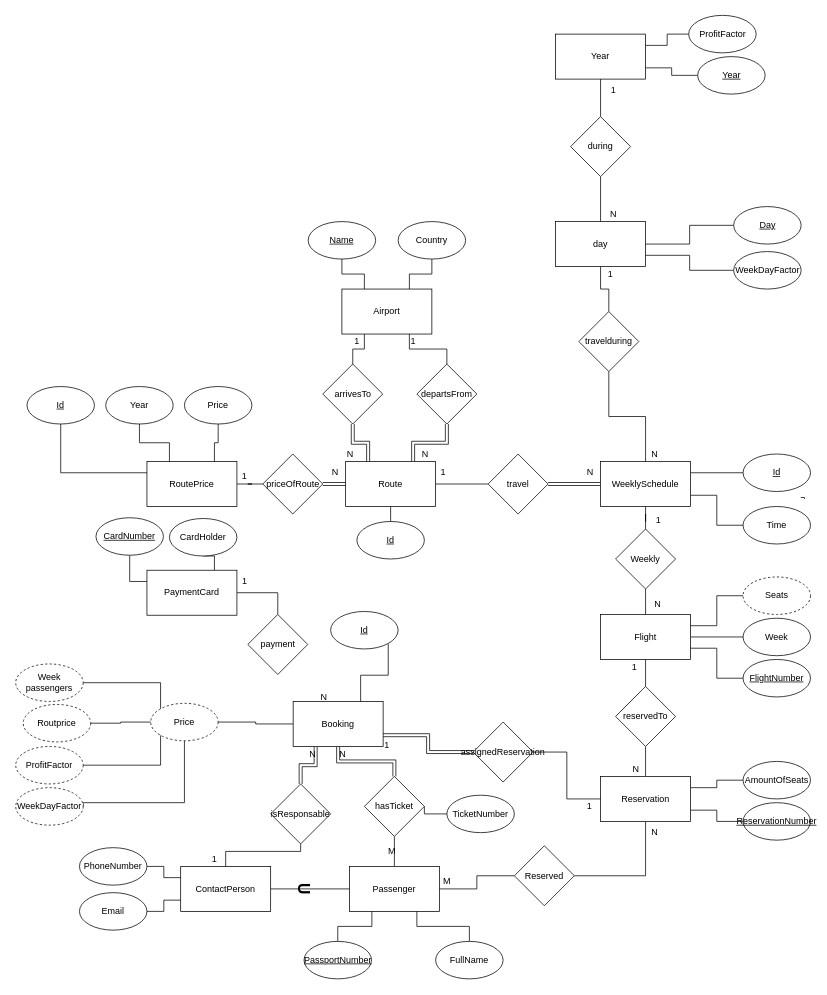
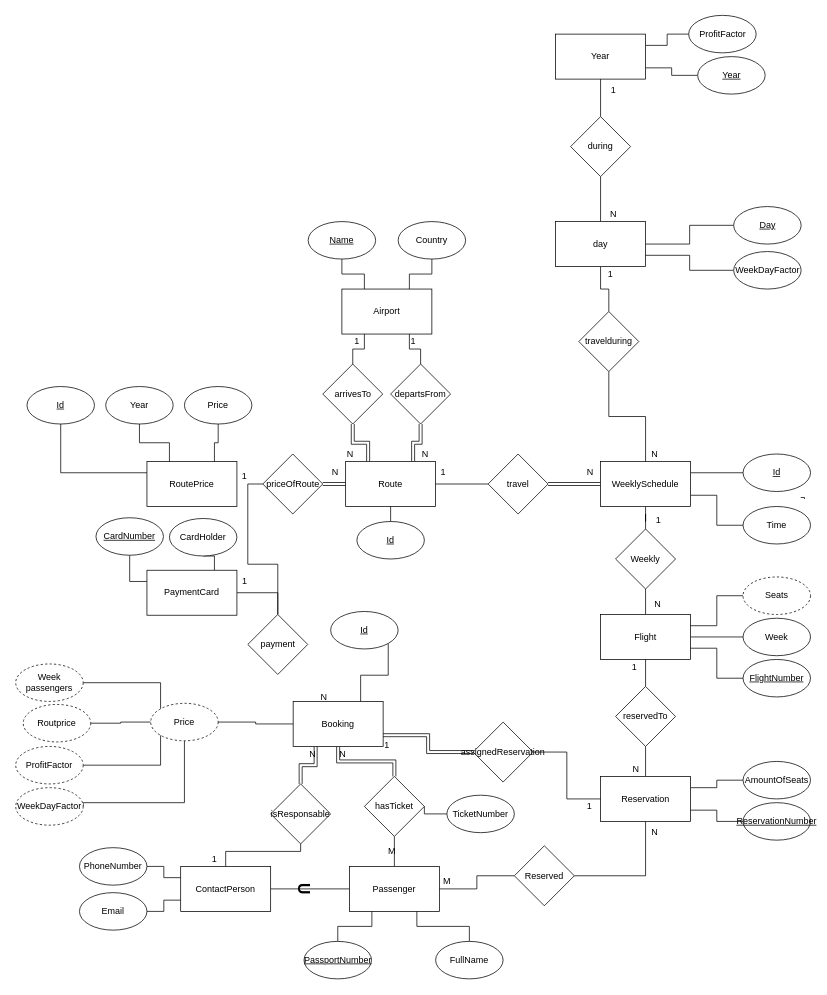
node "departsFrom": moved (447, 394) -> (420, 394)
edge "RoutePrice" -- "priceOfRoute": now "payment" -- "priceOfRoute"
